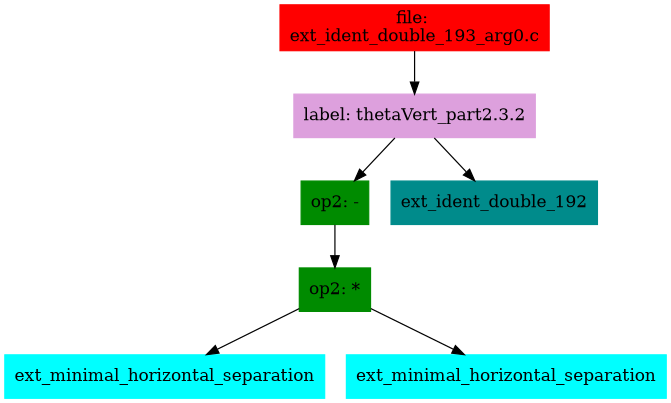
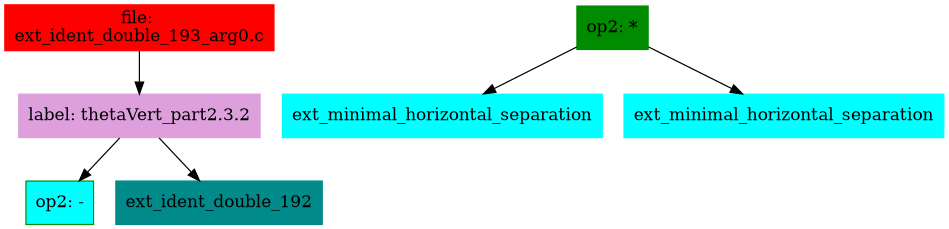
node "op2: -": fillcolor green4 -> cyan1
edge "op2: -" -> "op2: *": removed
